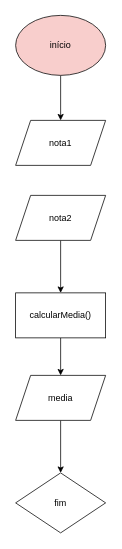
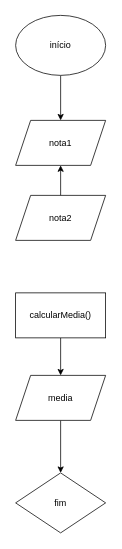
node "início": fillcolor #f8cecc -> #ffffff
edge "nota2" -> "calcularMedia()": now "nota2" -> "nota1"
